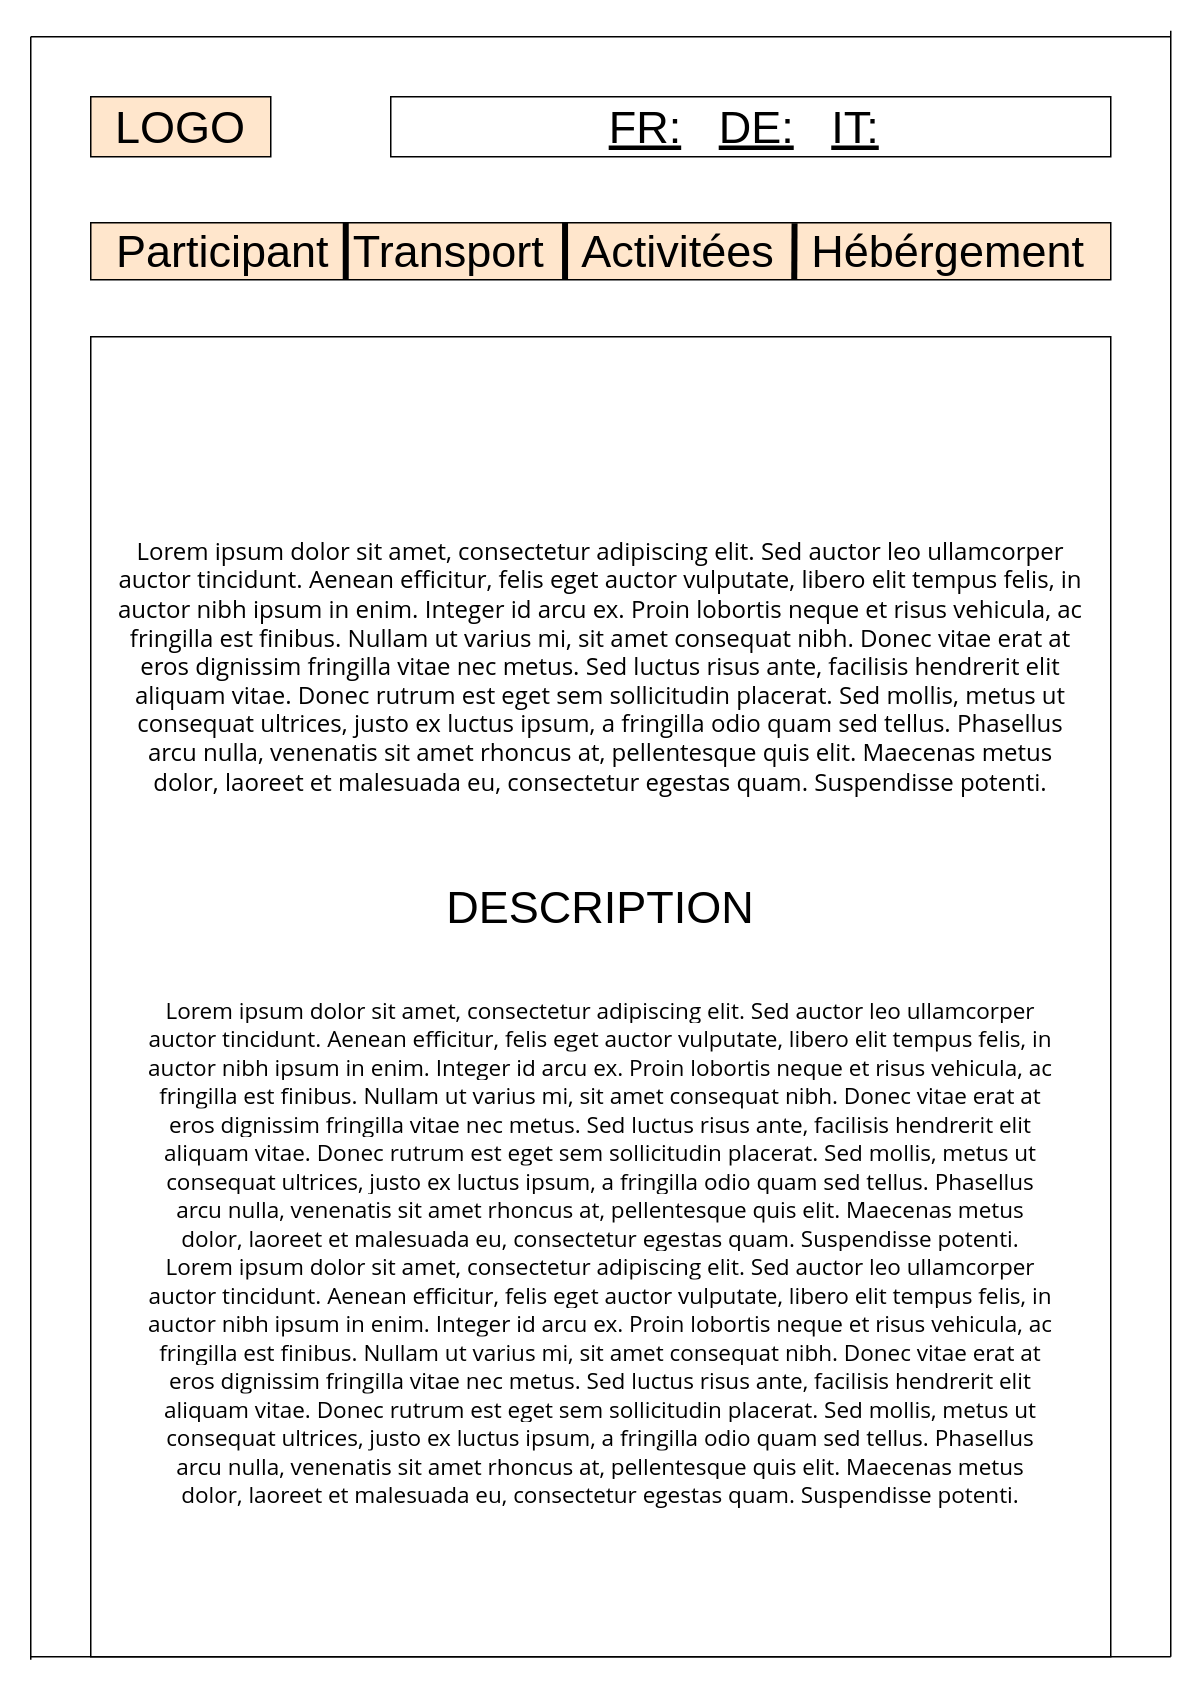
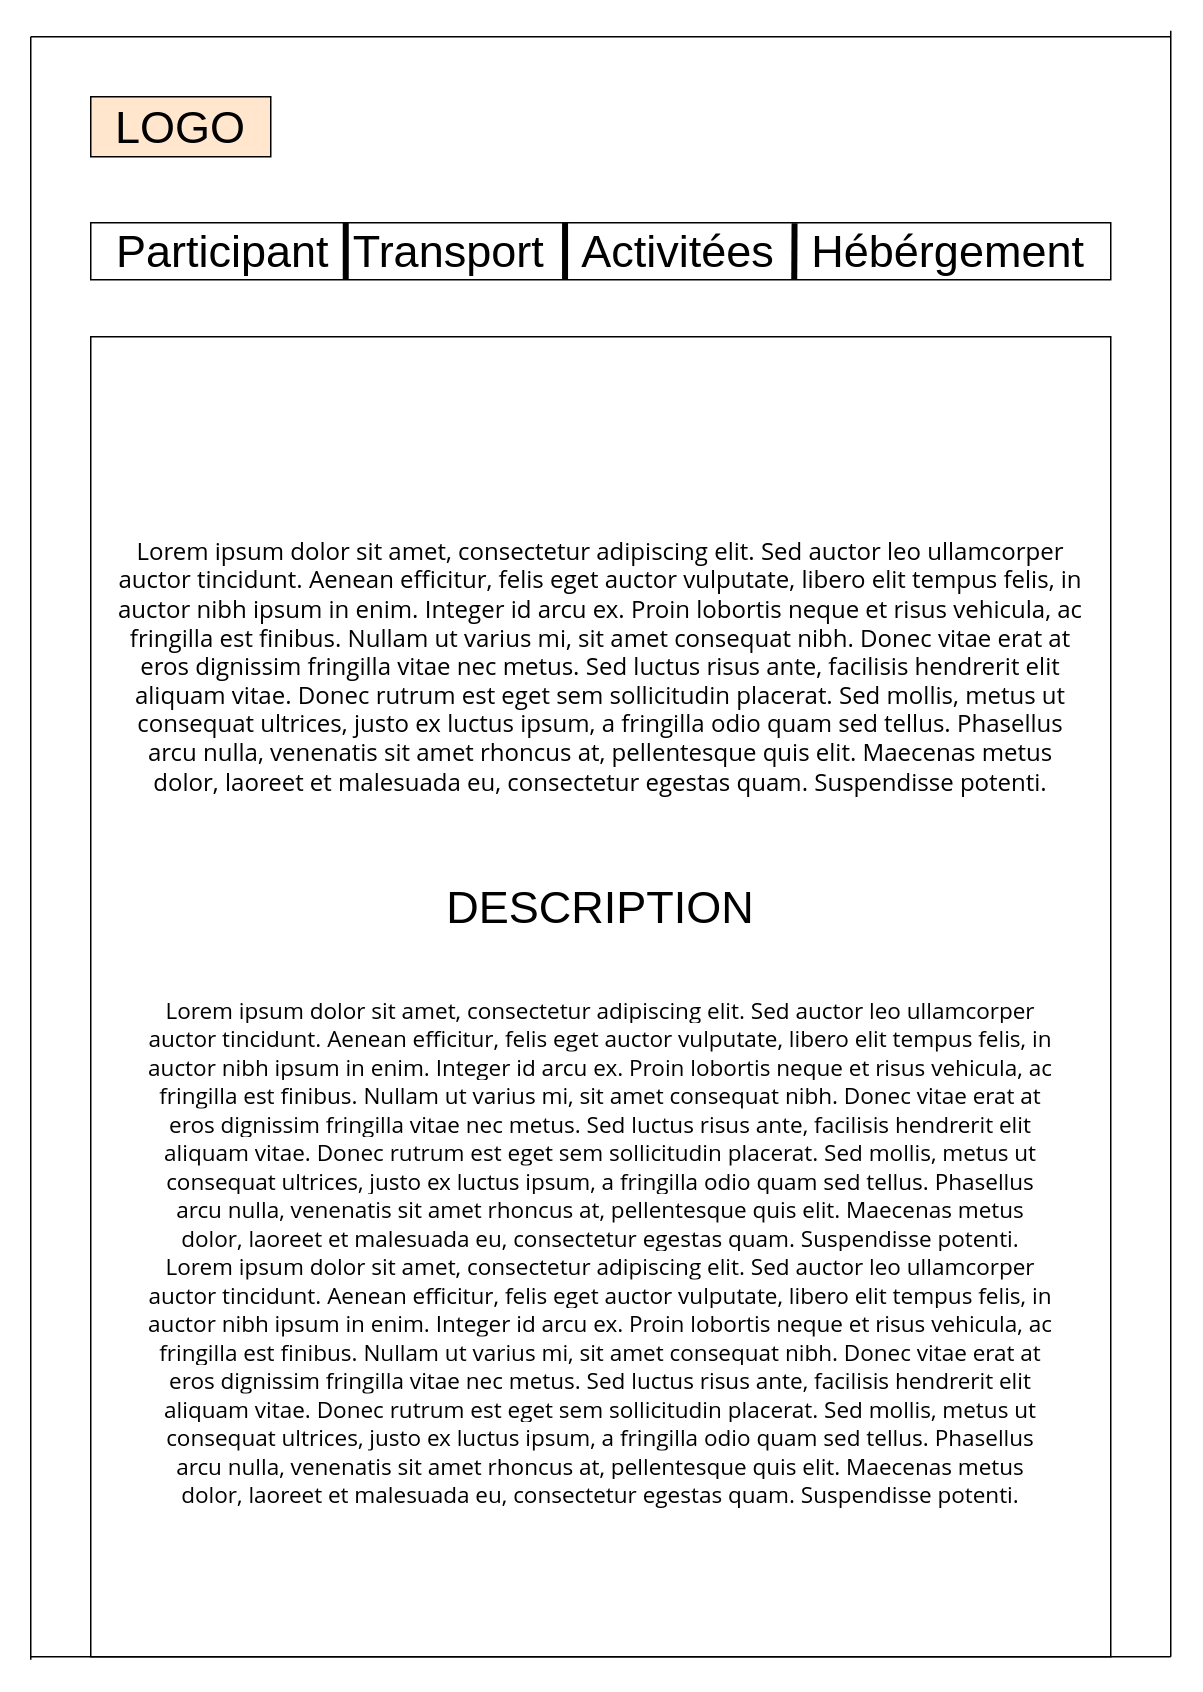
node "FR: DE: IT:": removed
node "Participant Transport Activitées Hébérgement": fillcolor #ffe6cc -> #ffffff
